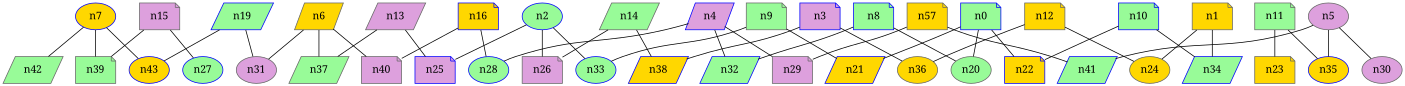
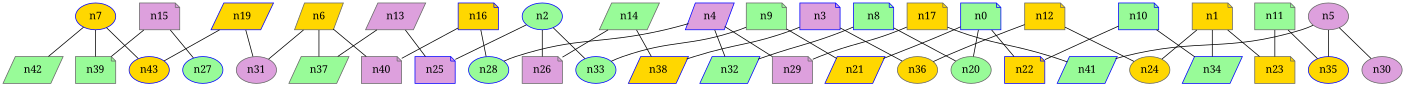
node "n19": fillcolor palegreen -> gold
node "n57": label "n57" -> "n17"
edge "n1" -- "n23": added
